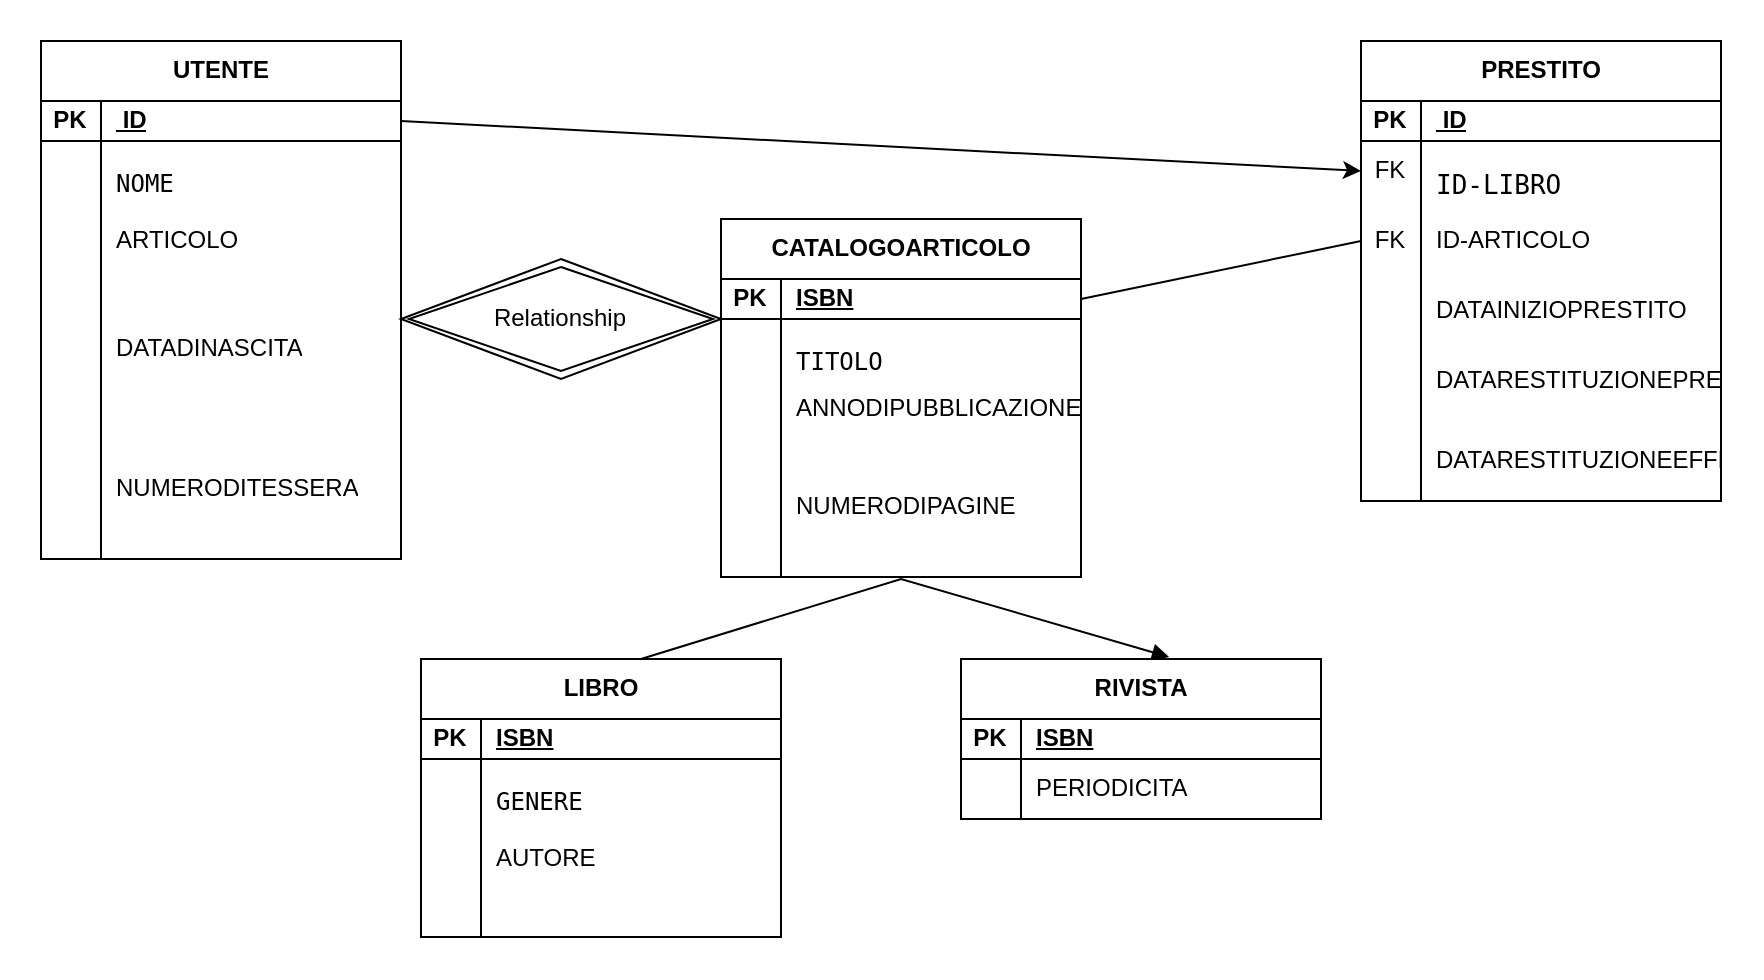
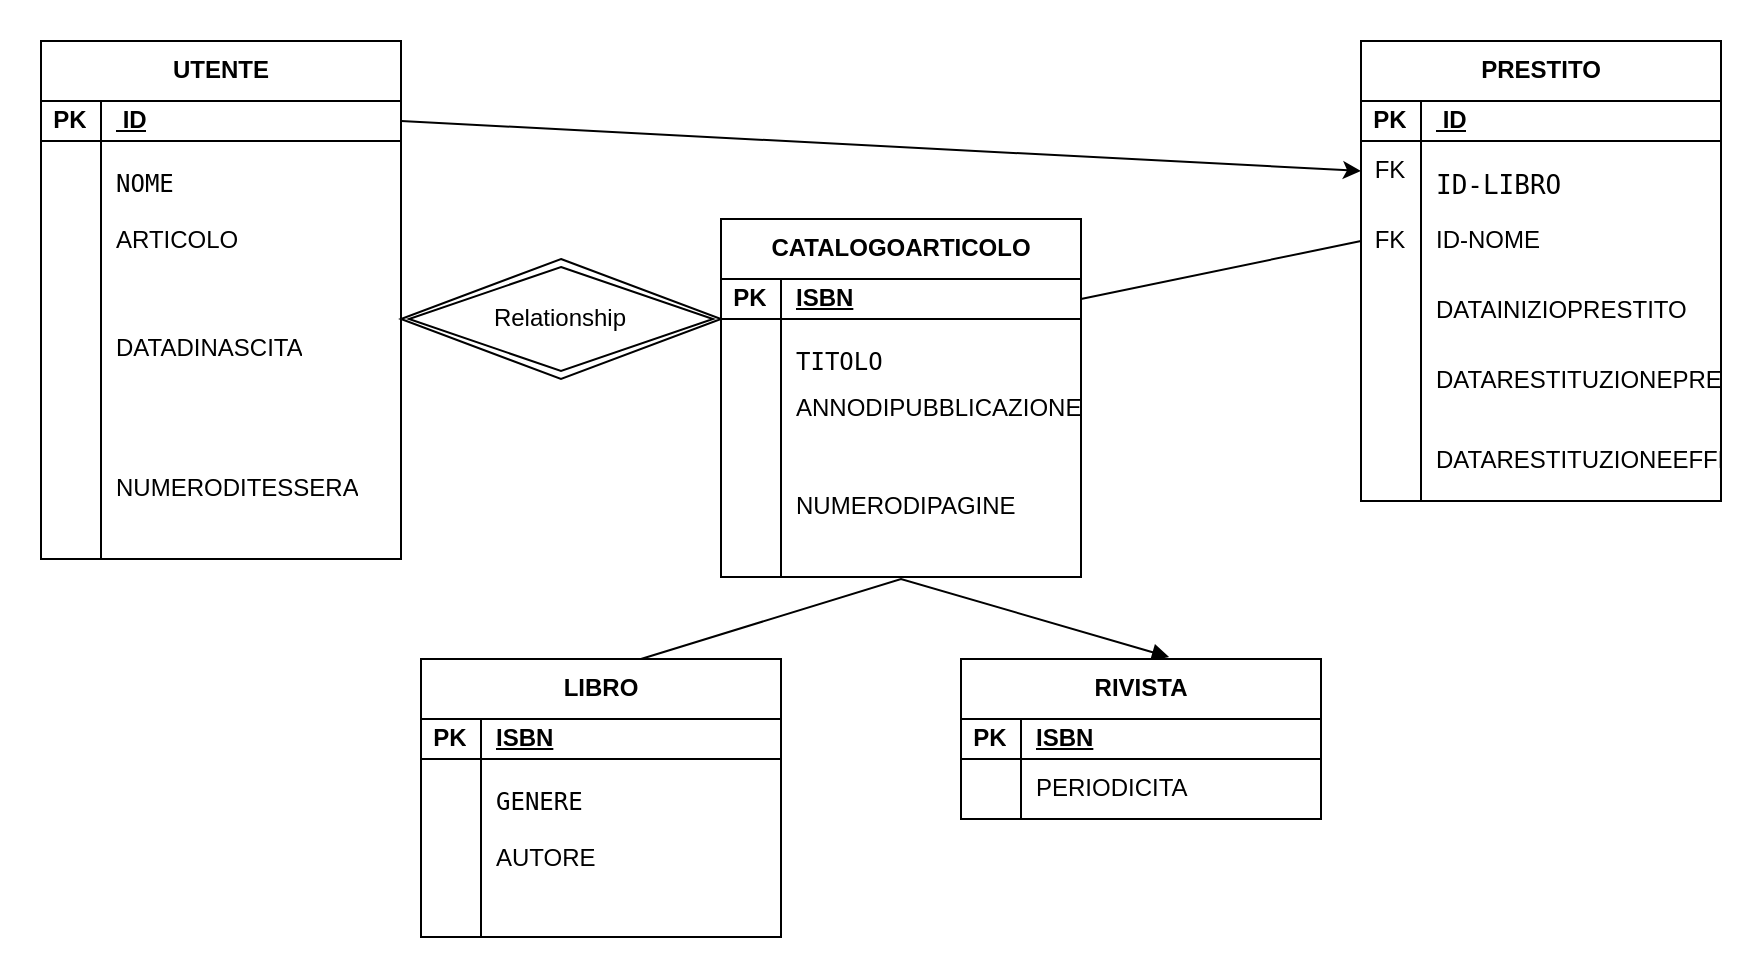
node "ID-ARTICOLO": label "ID-ARTICOLO" -> "ID-NOME"
